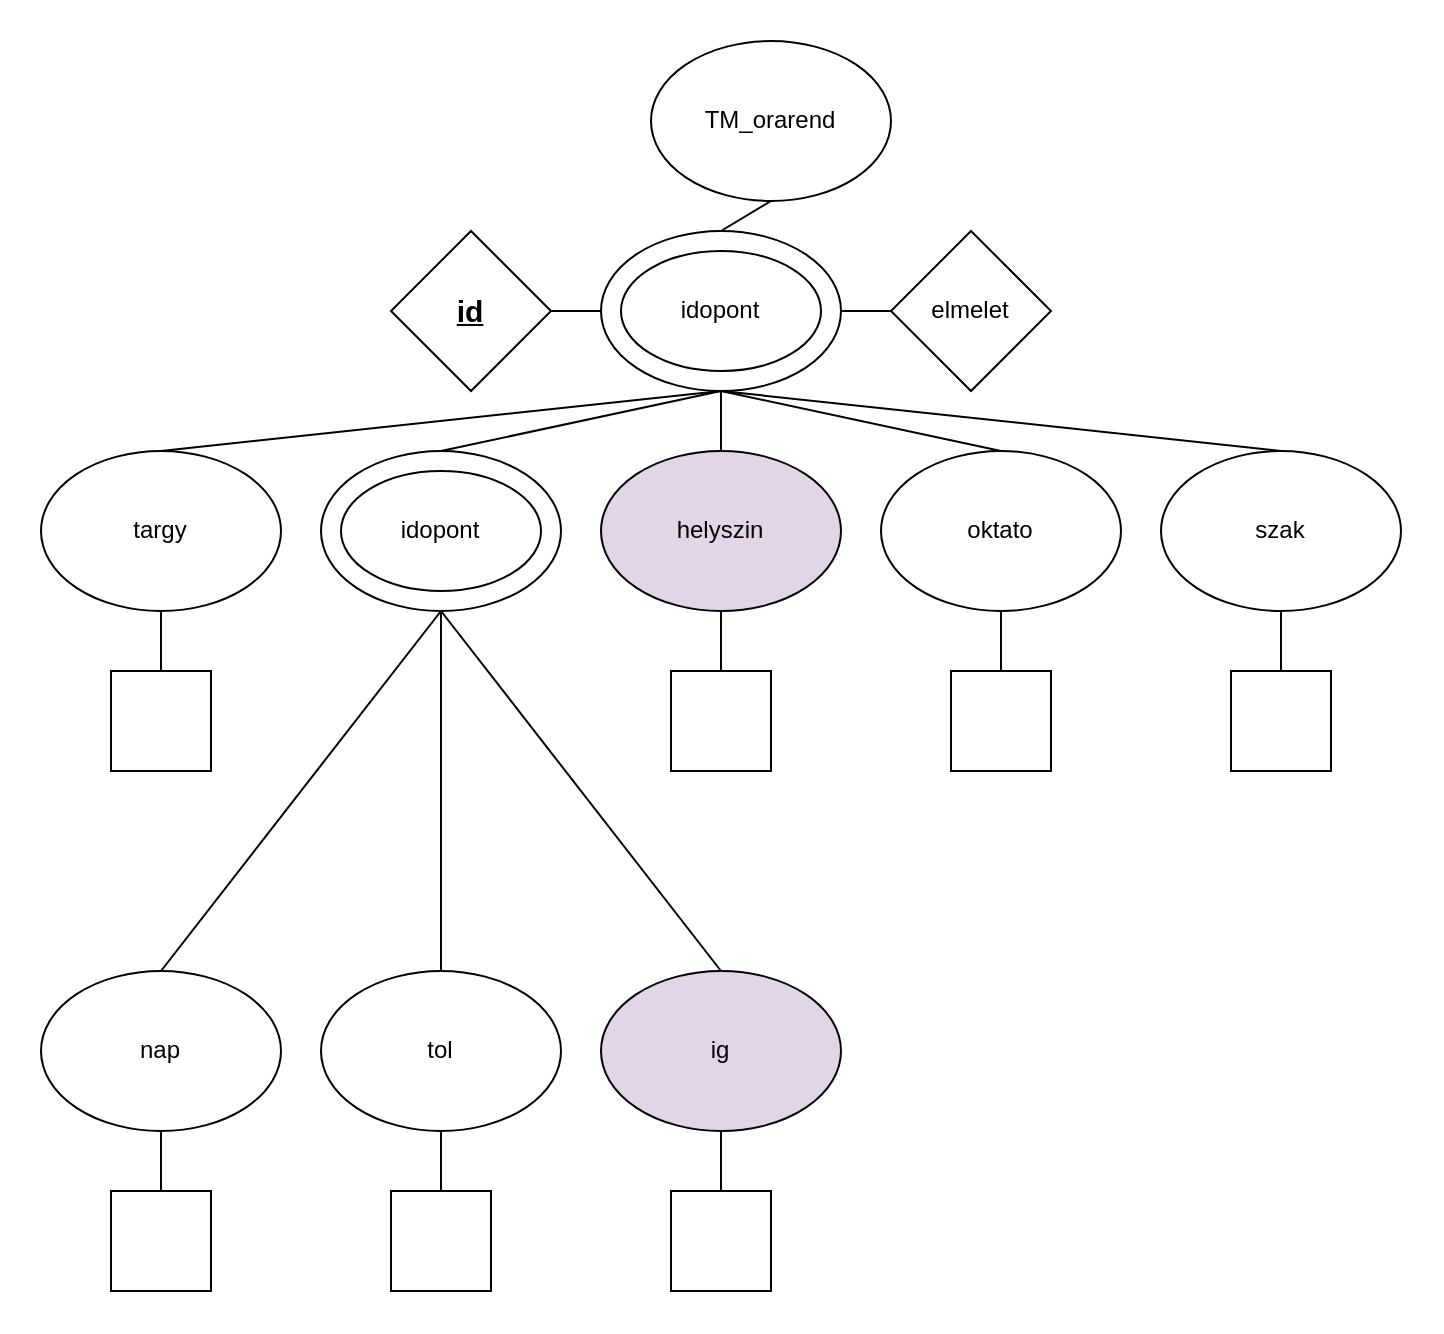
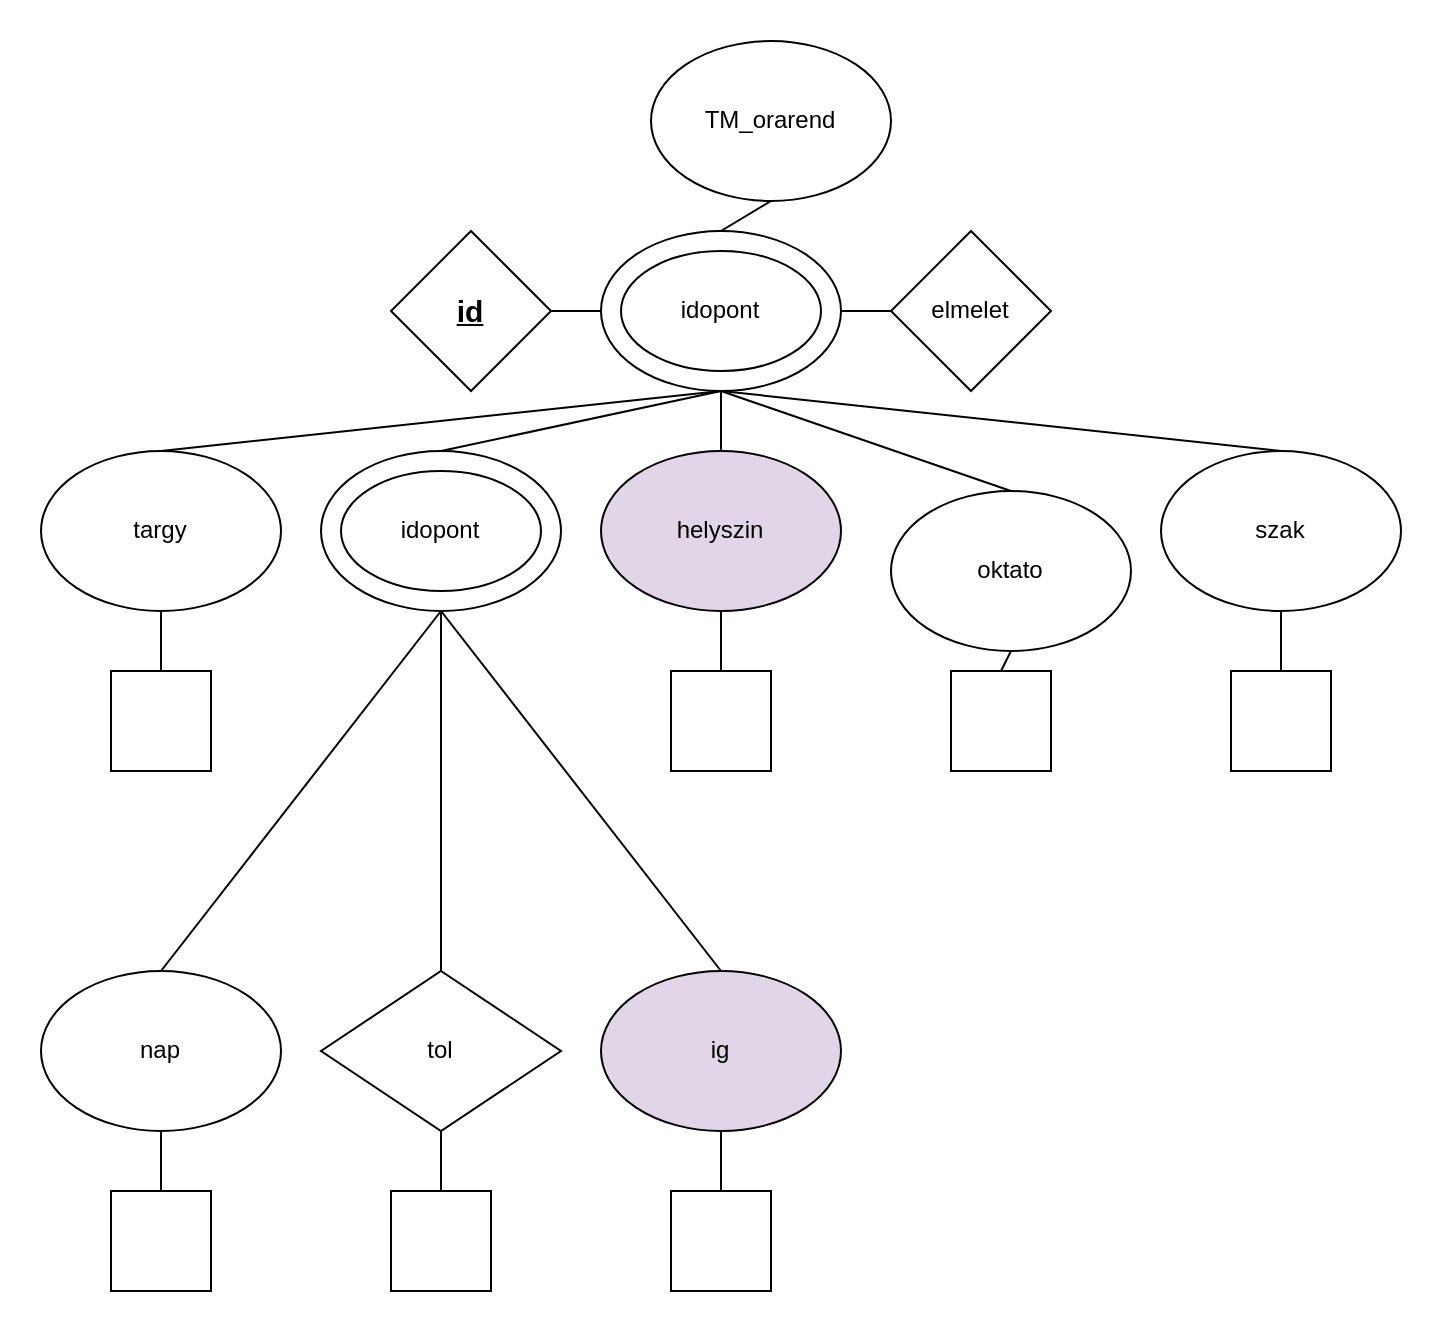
node "oktato": moved (1001, 531) -> (1011, 571)
node "tol": shape ellipse -> diamond
